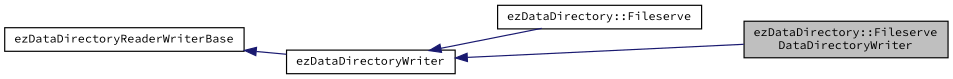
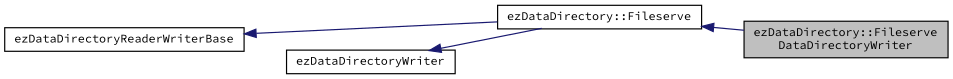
edge "ezDataDirectory::Fileserve DataDirectoryWriter" -> "ezDataDirectoryWriter": now "ezDataDirectory::Fileserve DataDirectoryWriter" -> "ezDataDirectory::Fileserve"
edge "ezDataDirectoryWriter" -> "ezDataDirectoryReaderWriterBase": now "ezDataDirectory::Fileserve" -> "ezDataDirectoryReaderWriterBase"
